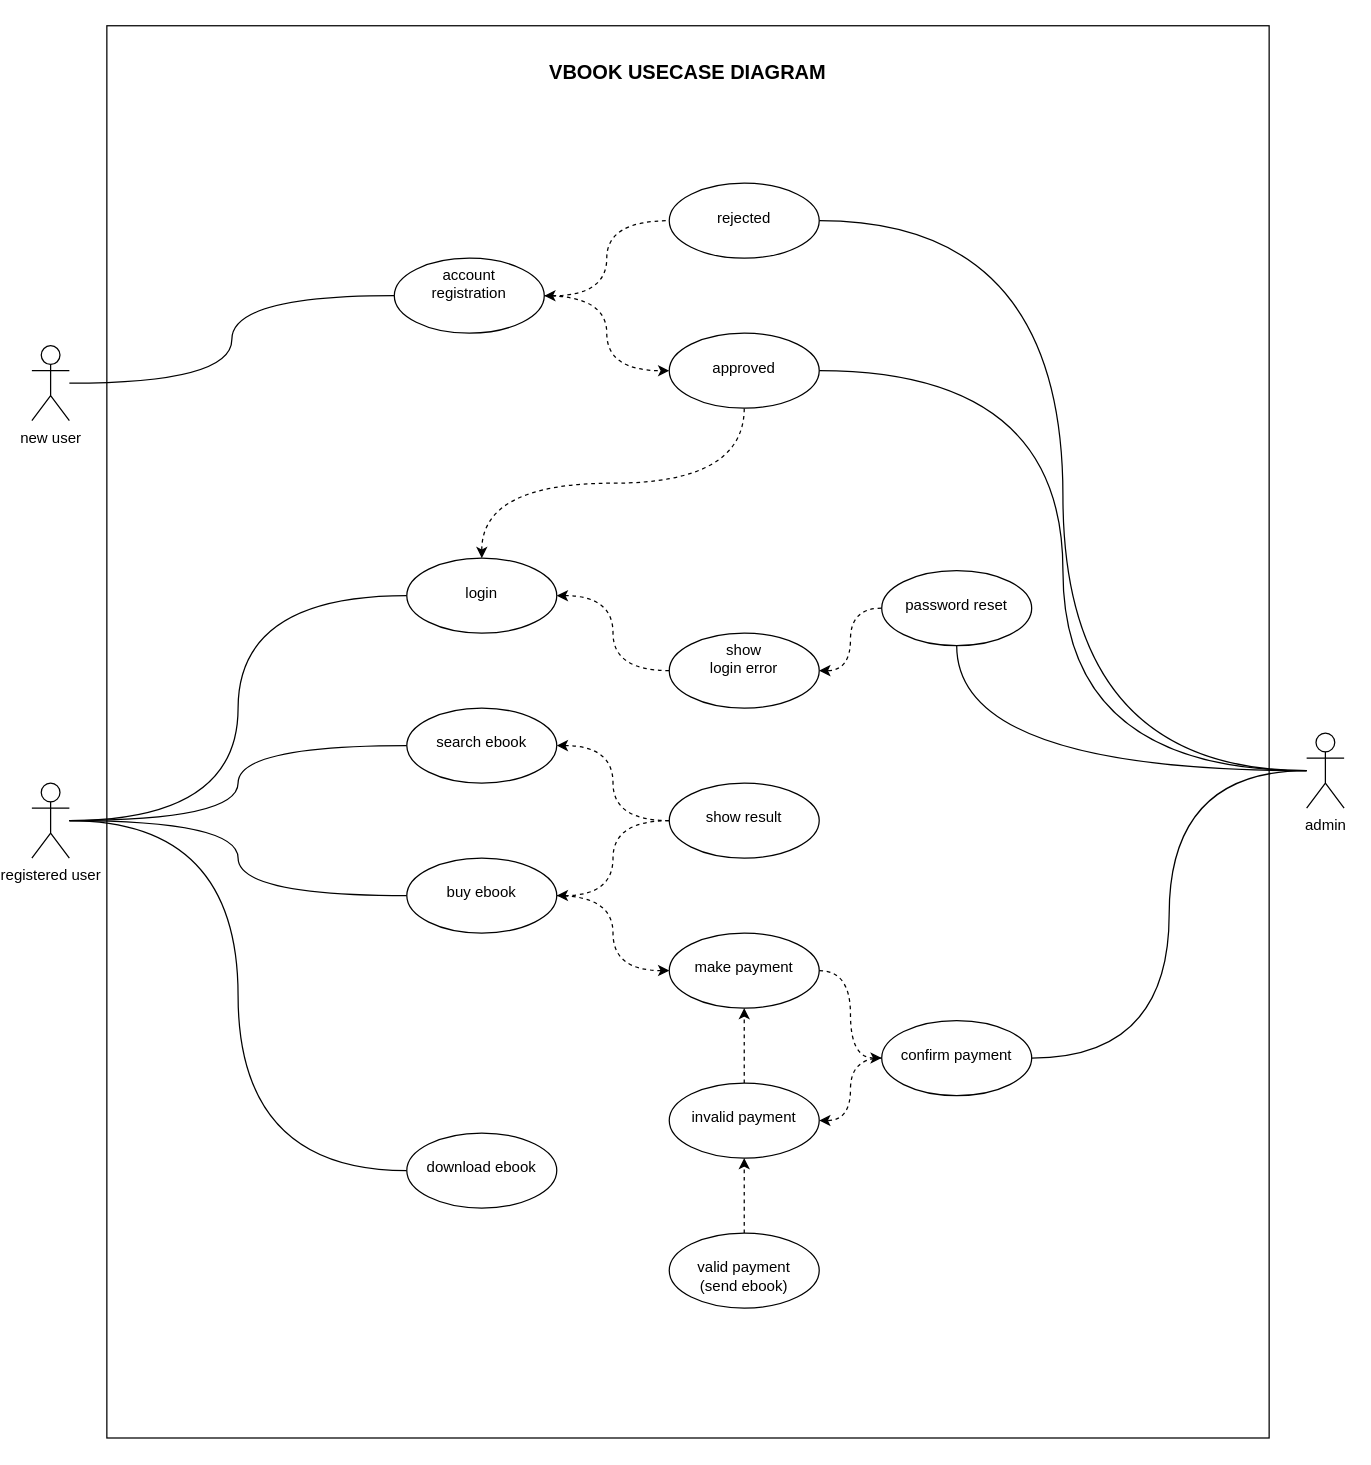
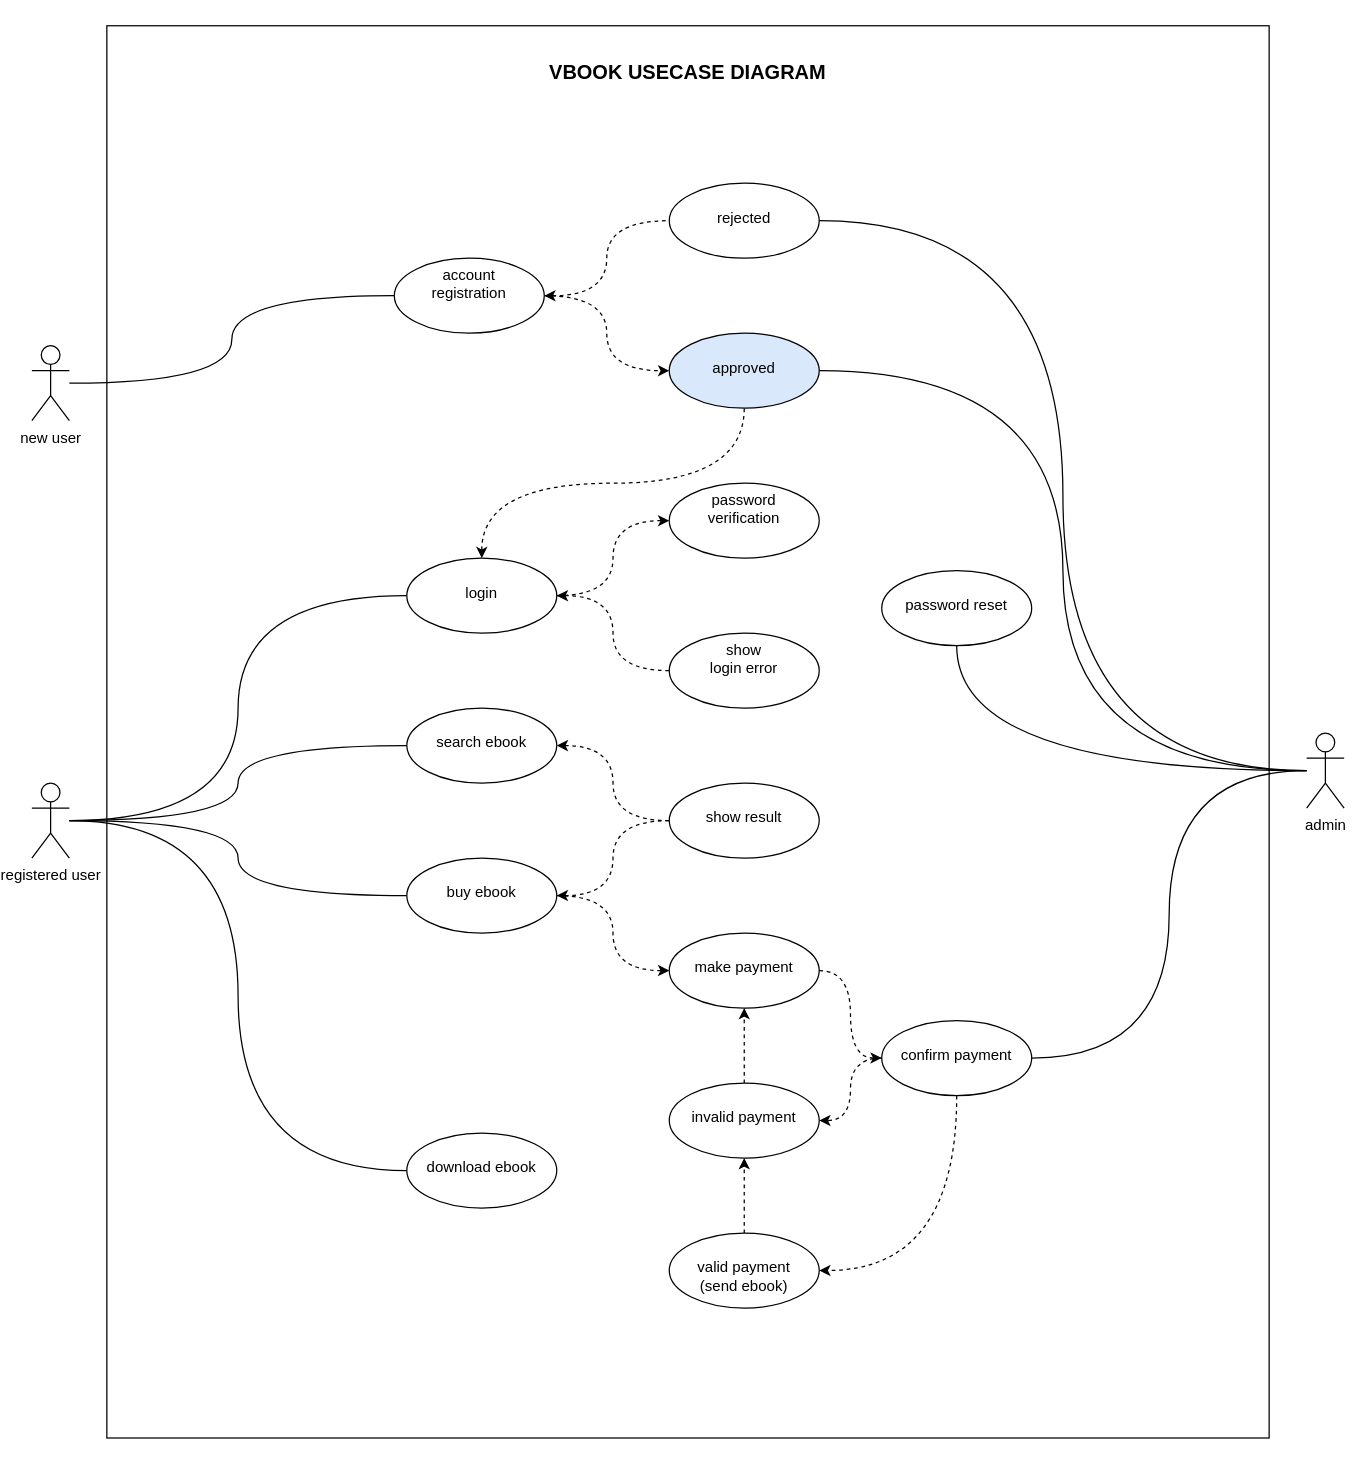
node "approved": fillcolor #ffffff -> #dae8fc
node "password verification": added
edge "login" -> "password verification": added
edge "password reset" -> "show login error": removed
edge "confirm payment" -> "valid payment (send ebook)": added
